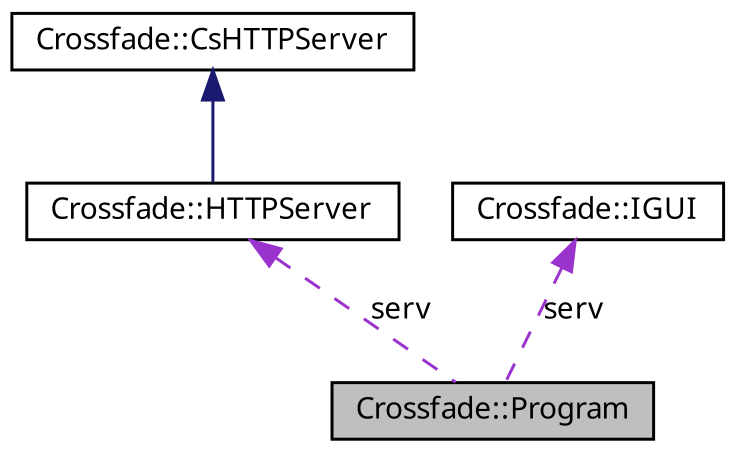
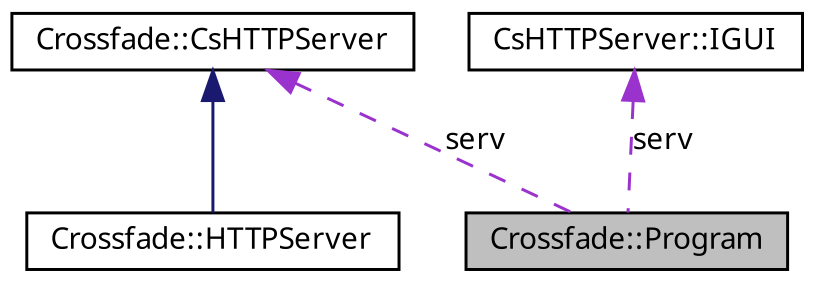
node "Crossfade::IGUI": label "Crossfade::IGUI" -> "CsHTTPServer::IGUI"
edge "Crossfade::Program" -> "Crossfade::HTTPServer": now "Crossfade::Program" -> "Crossfade::CsHTTPServer"
